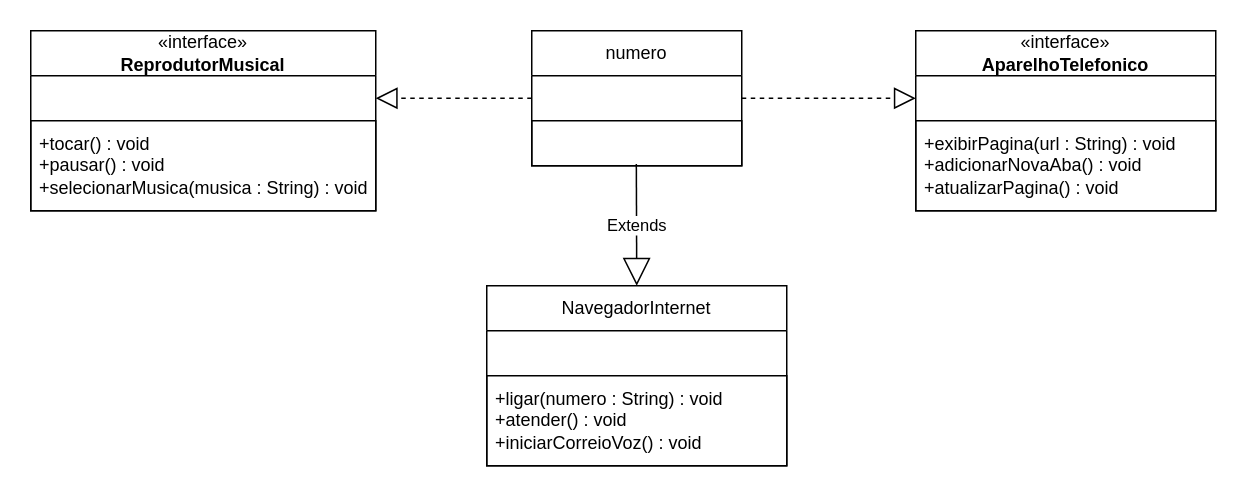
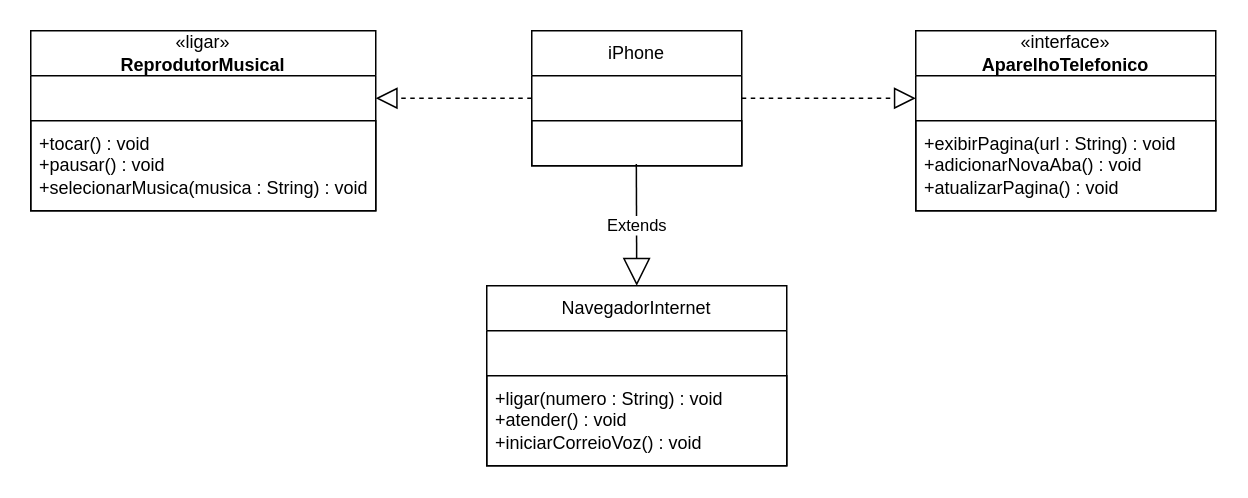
node "«interface» ReprodutorMusical": label "«interface» ReprodutorMusical" -> "«ligar» ReprodutorMusical"
node "numero": label "numero" -> "iPhone"
